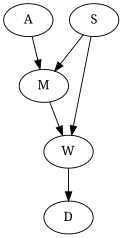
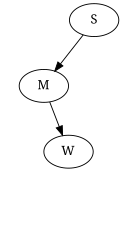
node "A": removed
edge "S" -> "W": removed
node "D": removed
